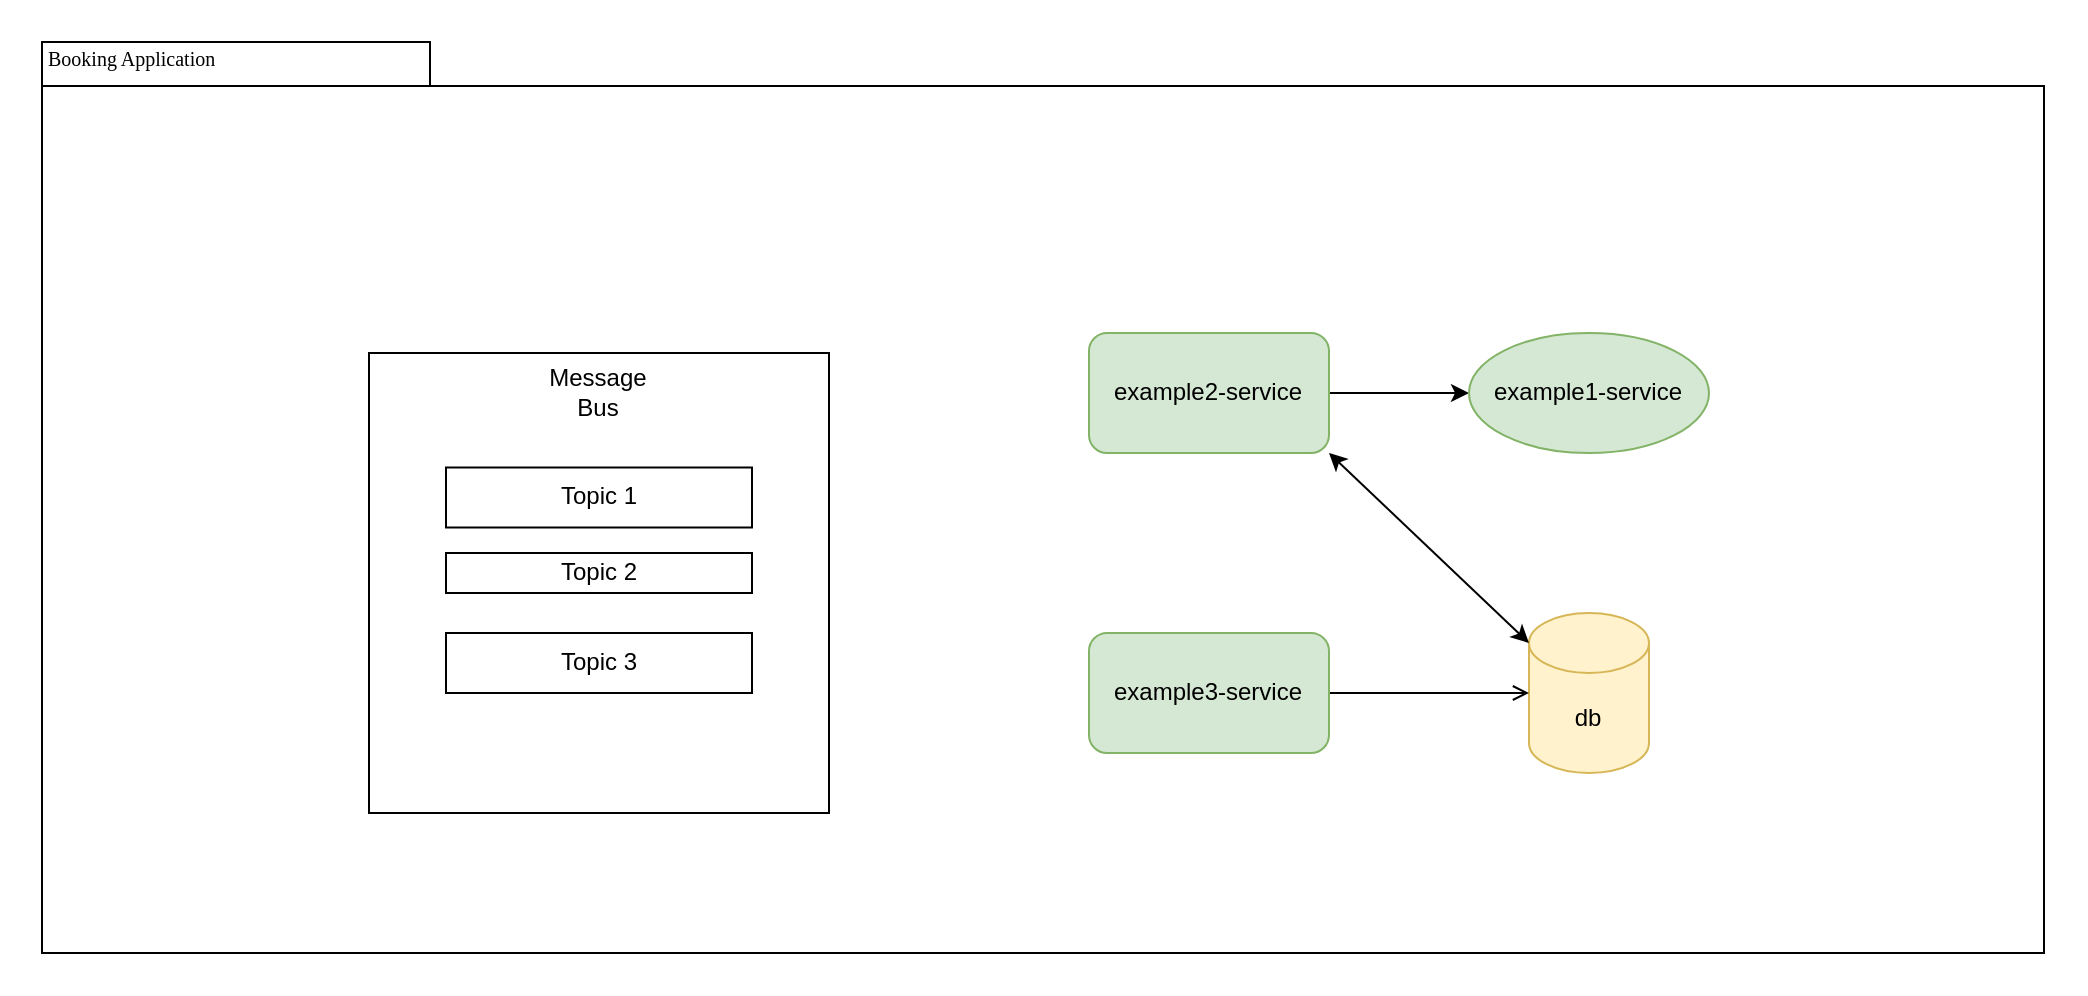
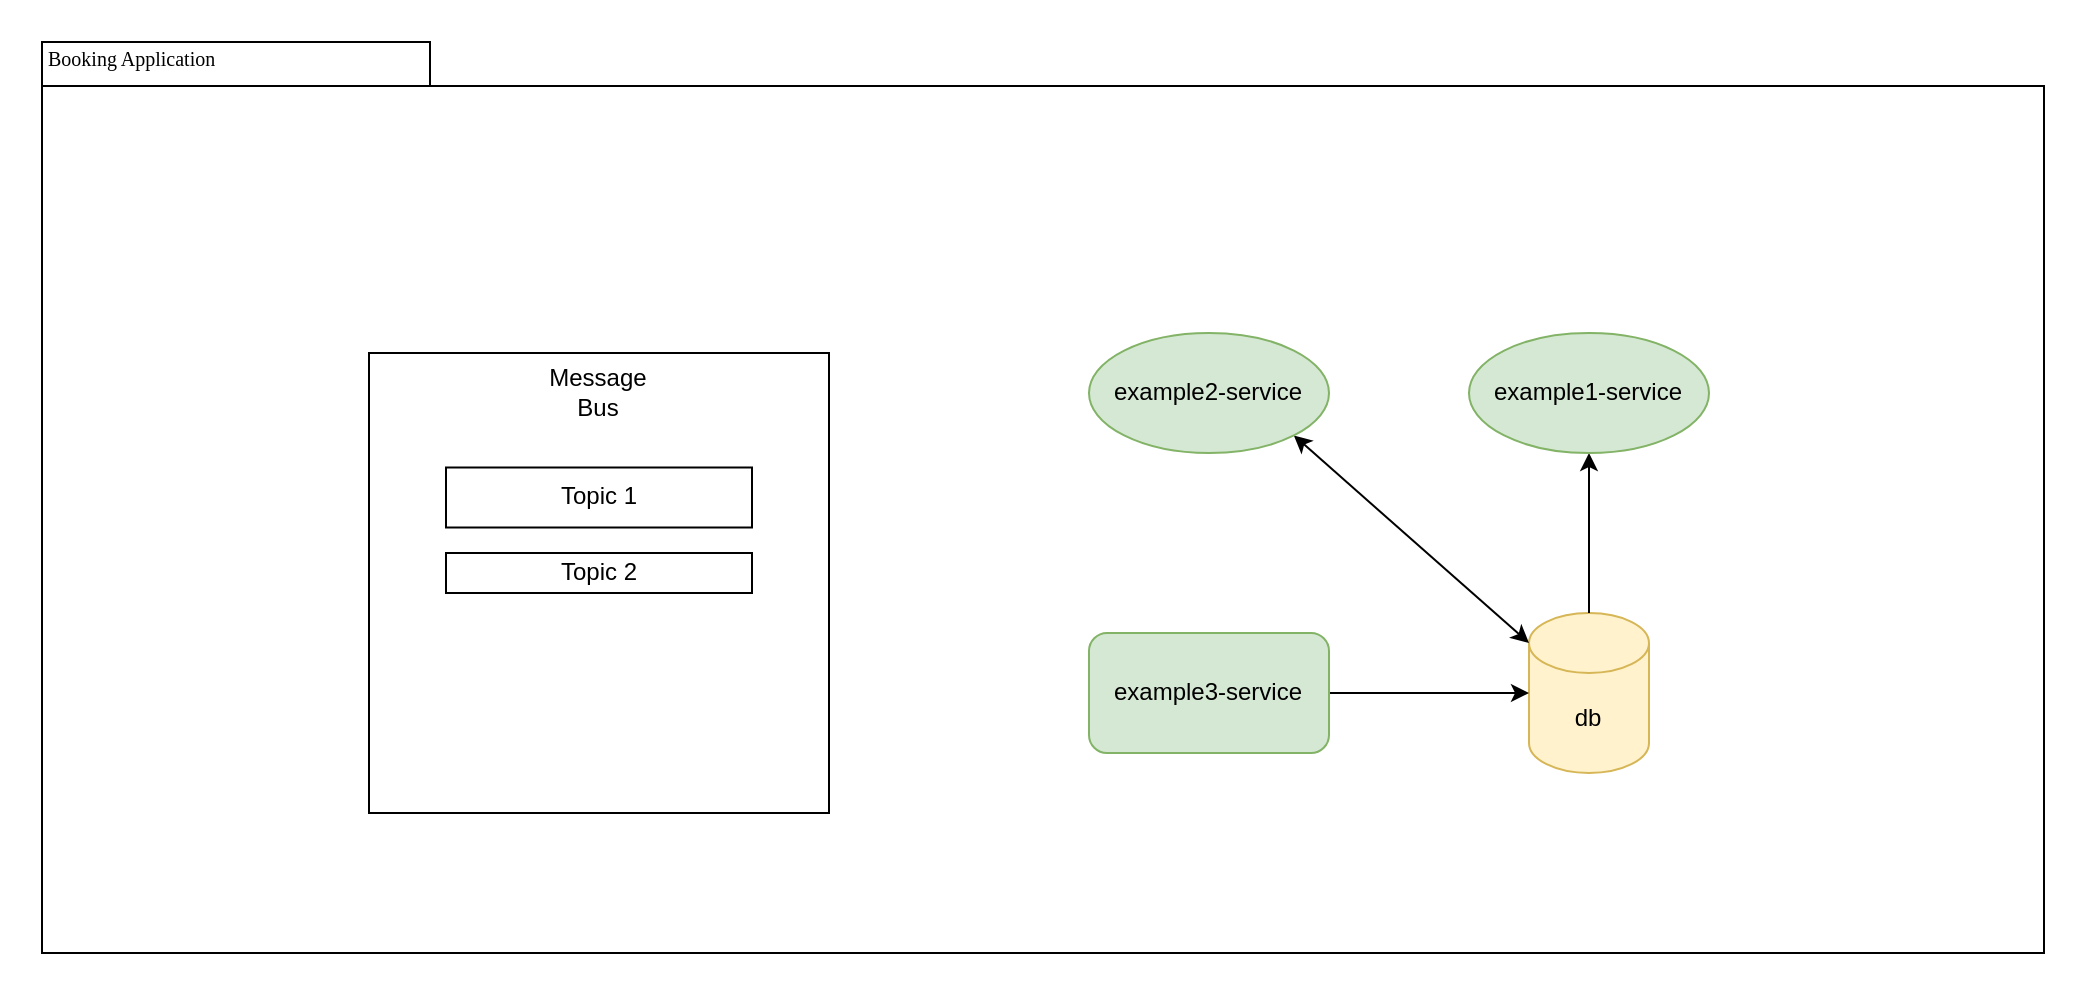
node "example2-service": shape rounded rectangle -> ellipse
edge "example2-service" -> "example1-service": now "db" -> "example1-service"
node "Topic 3": removed
edge "example3-service" -> "db": arrowhead open -> classic
